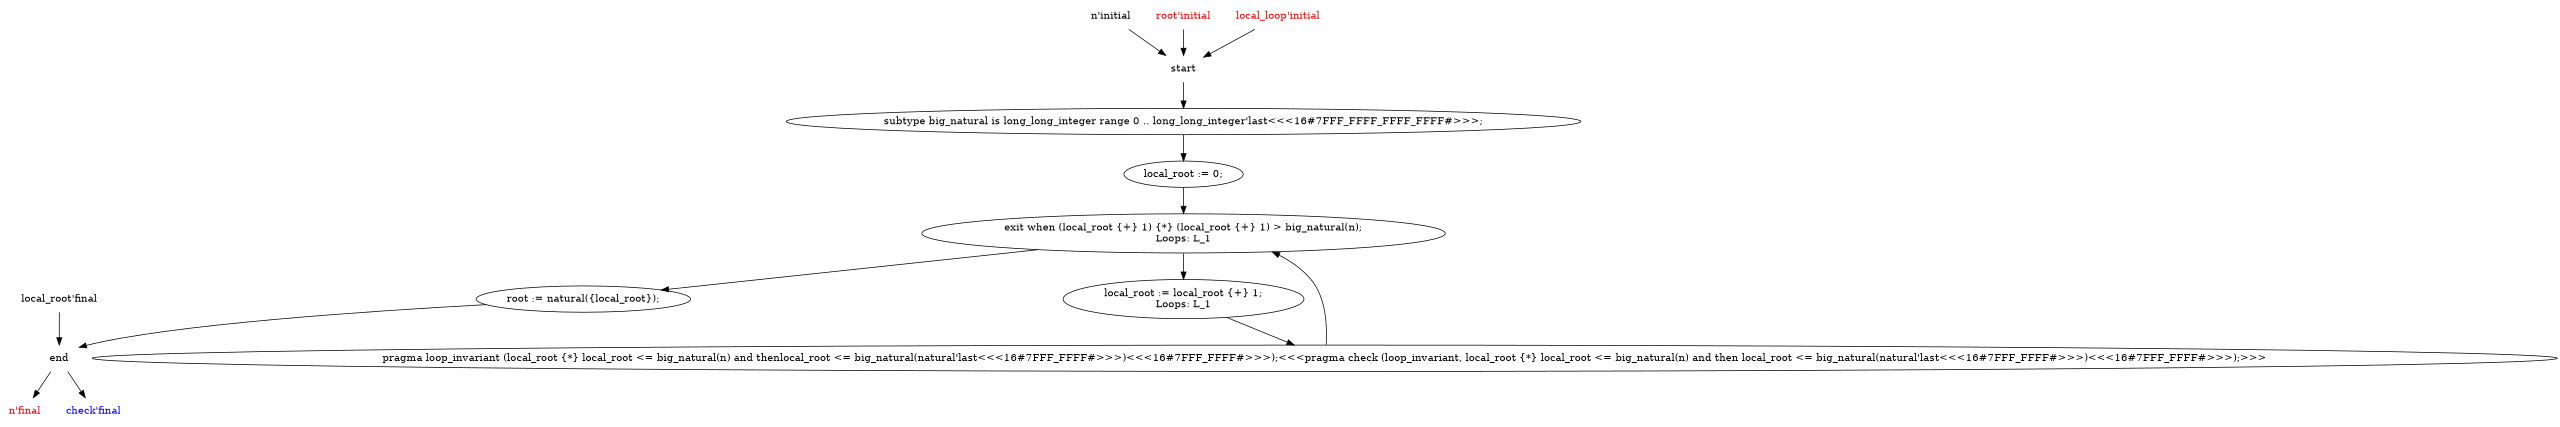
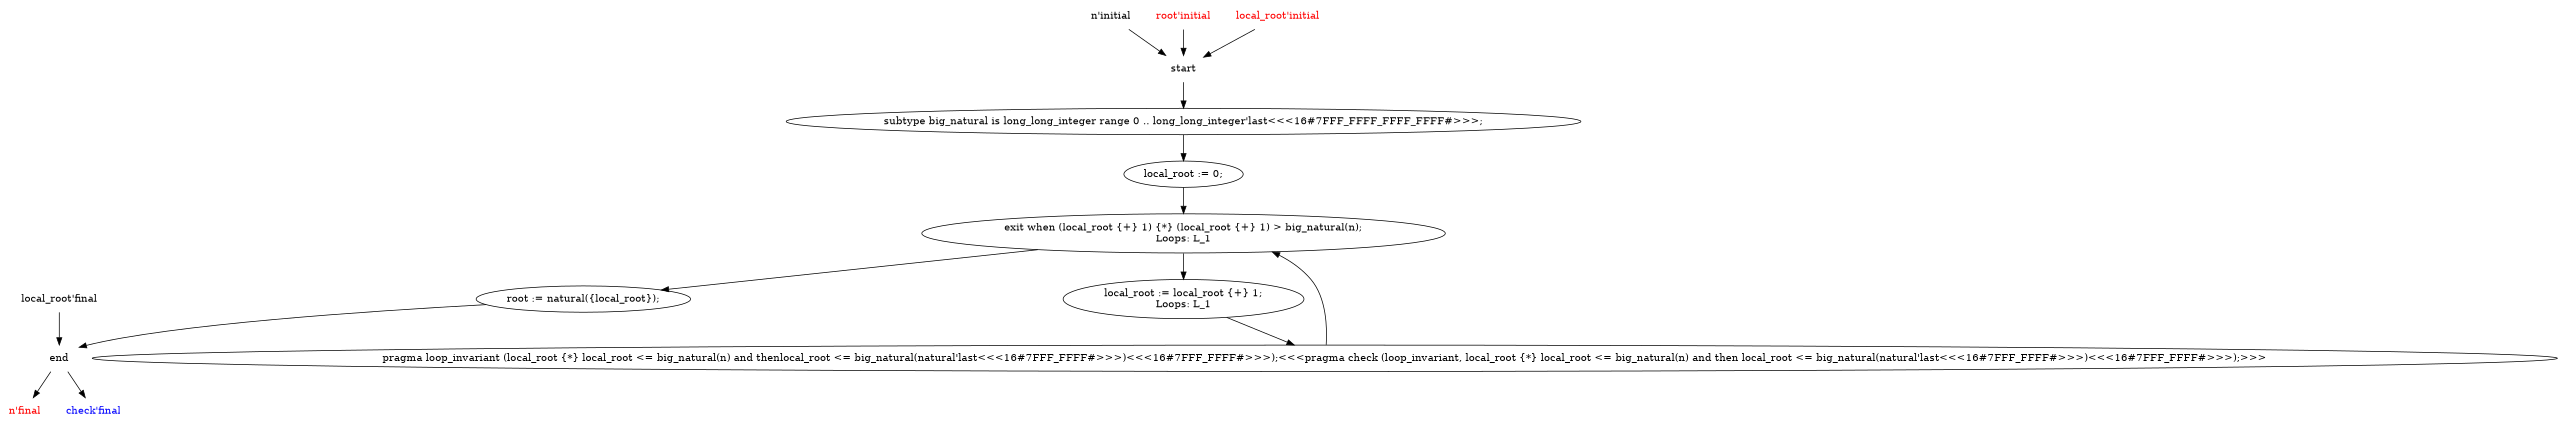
node "local_loop'initial": label "local_loop'initial" -> "local_root'initial"
